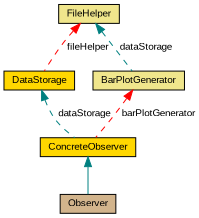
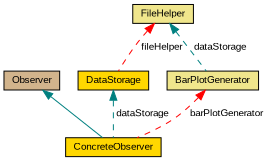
edge "Observer" -> "ConcreteObserver": reversed
